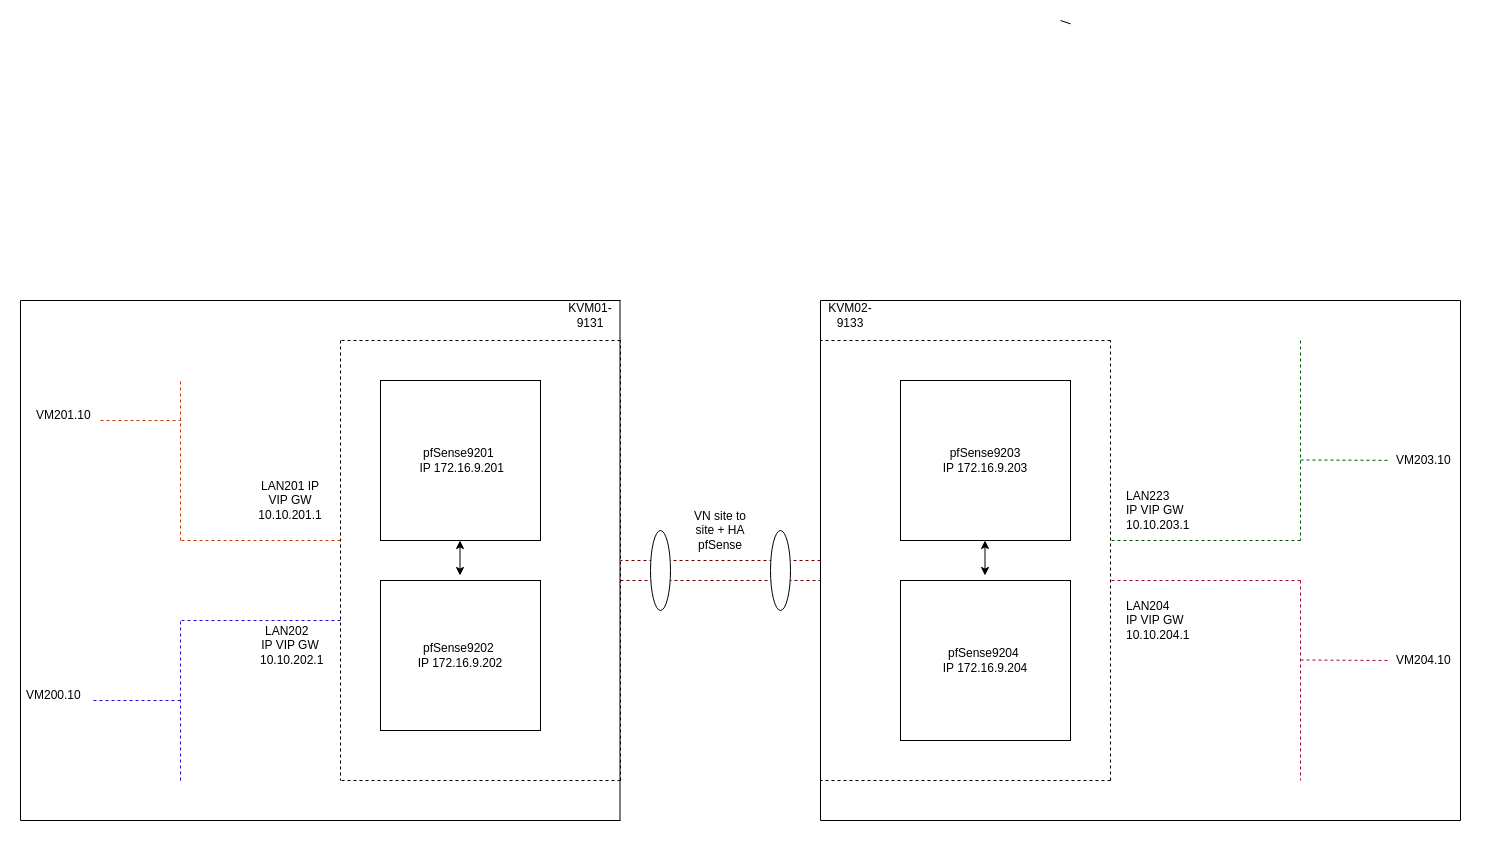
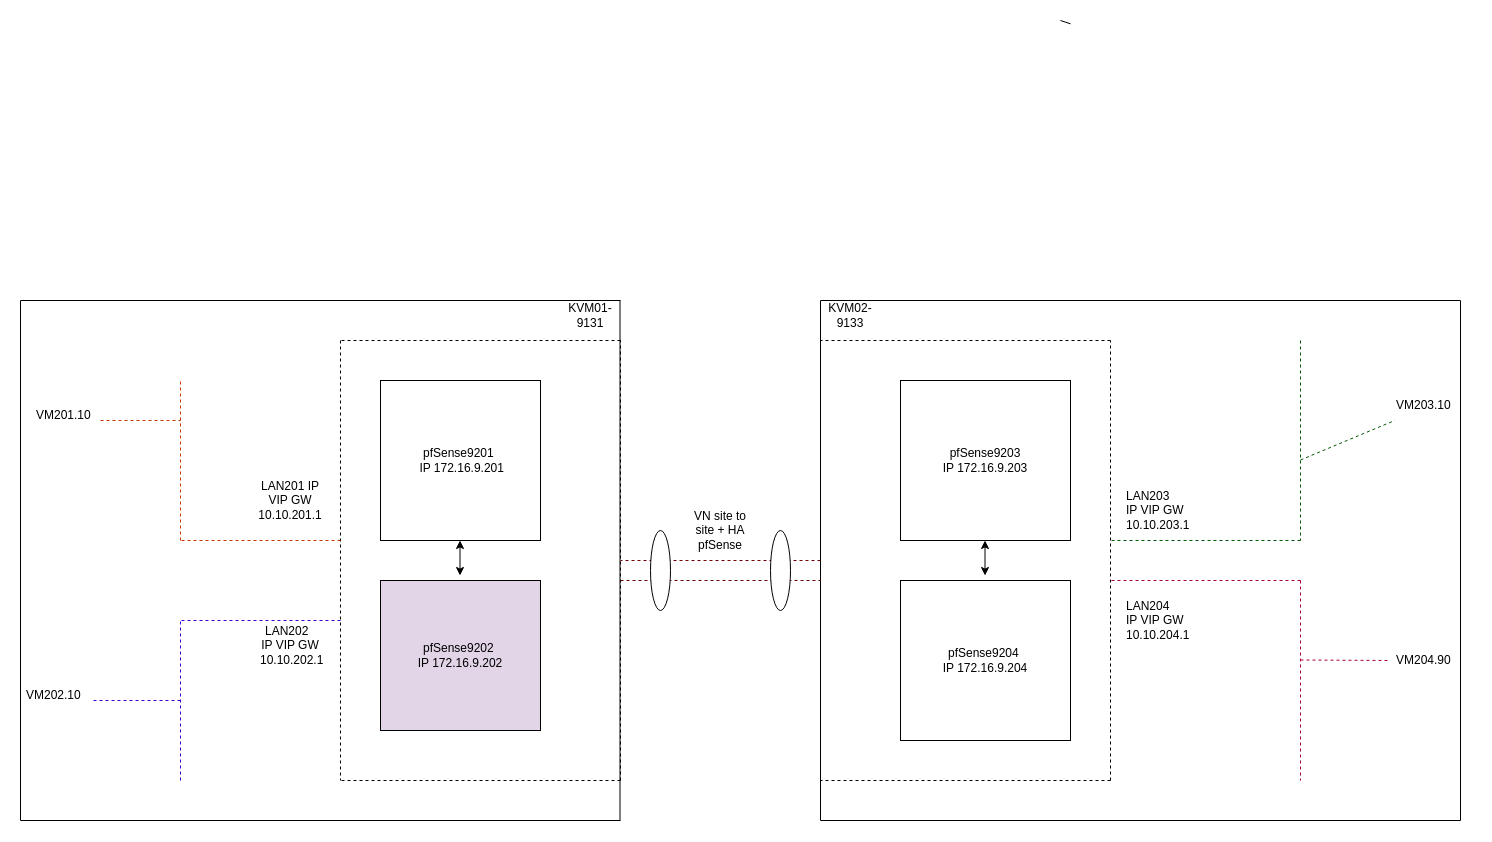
node "VM203.10": moved (1431, 461) -> (1431, 406)
node "LAN223 IP VIP GW 10.10.203.1": label "LAN223 IP VIP GW 10.10.203.1" -> "LAN203 IP VIP GW 10.10.203.1"
node "pfSense9202 IP 172.16.9.202": fillcolor #ffffff -> #e1d5e7
node "VM204.10": label "VM204.10" -> "VM204.90"
node "VM200.10": label "VM200.10" -> "VM202.10"
